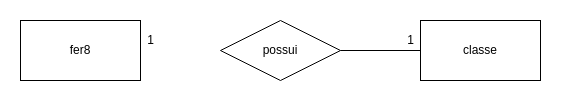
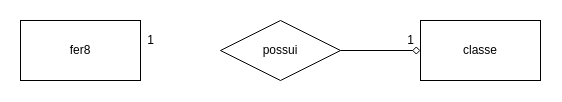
edge "possui" -- "classe": arrowhead none -> diamond
